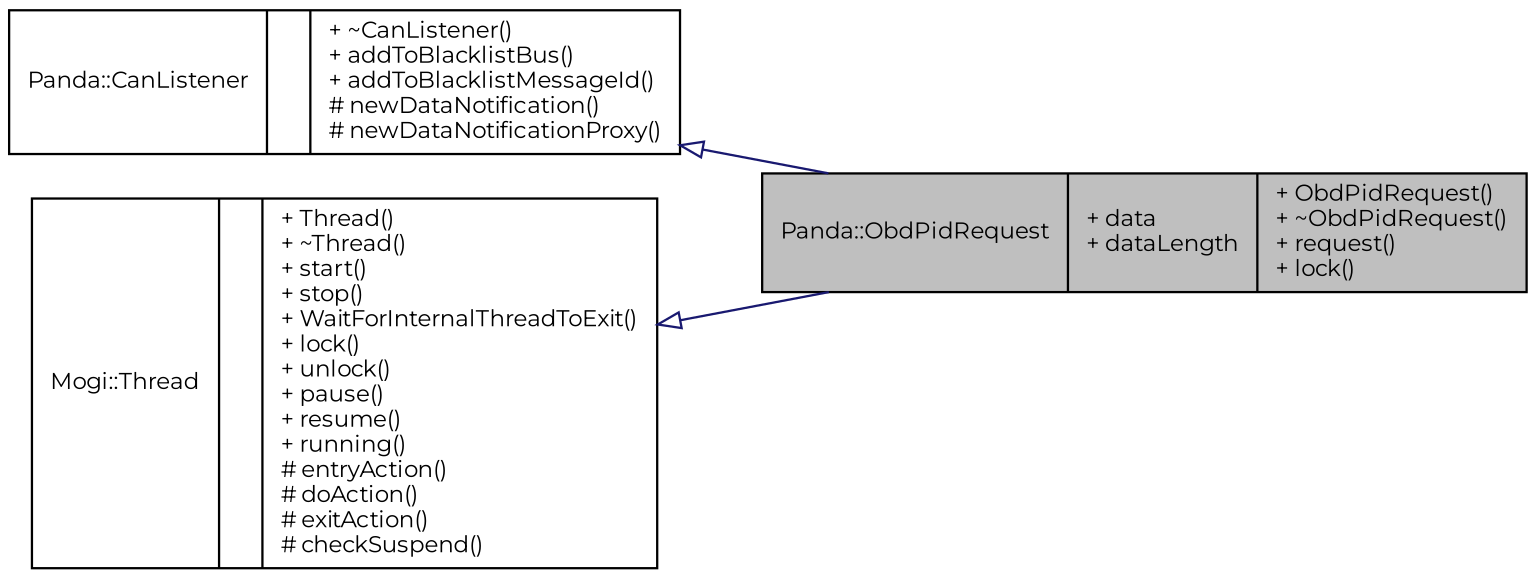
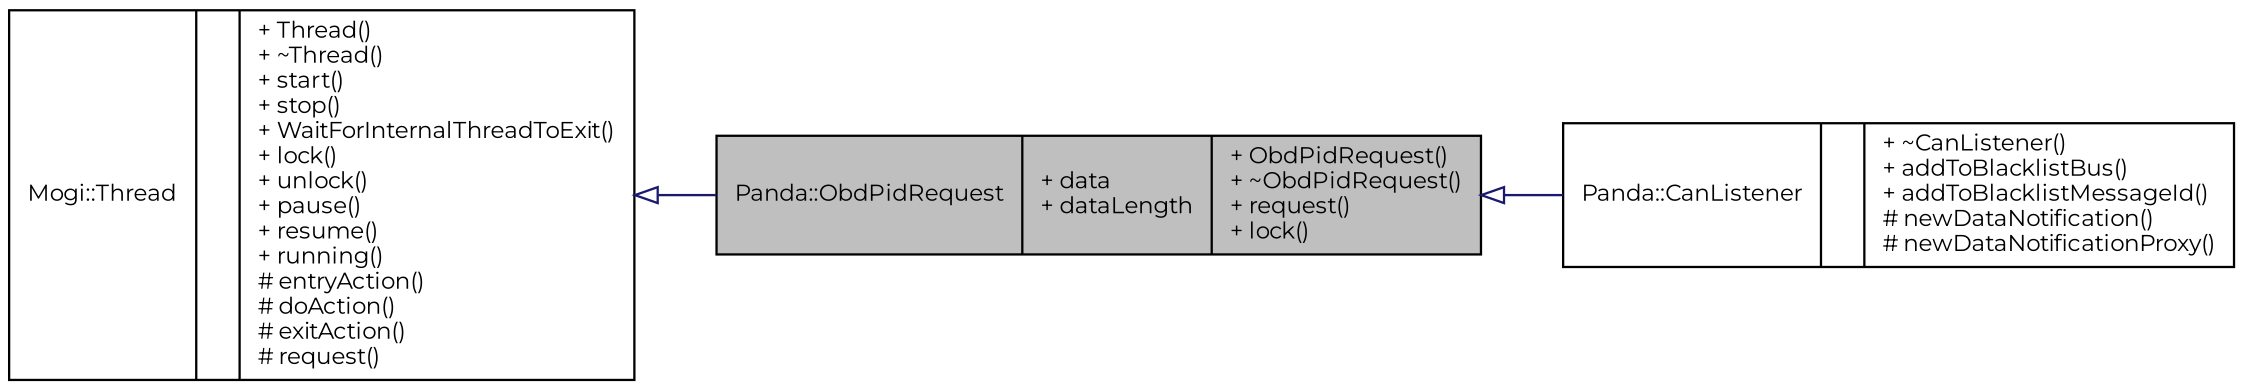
edge "Panda::ObdPidRequest" -> "Panda::CanListener": reversed
node "Mogi::Thread": text "# checkSuspend()" -> "# request()"
